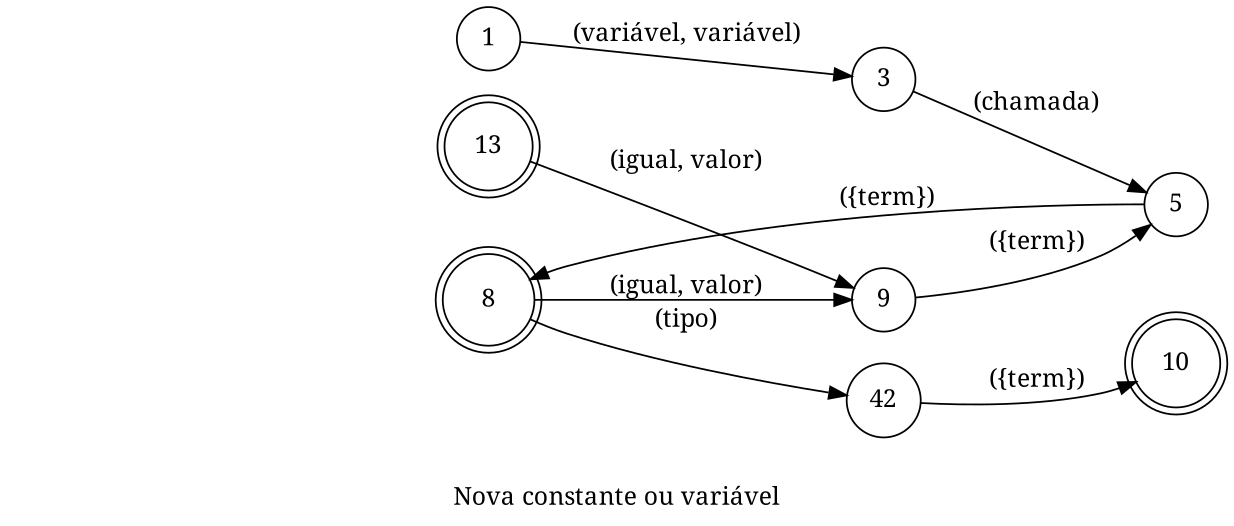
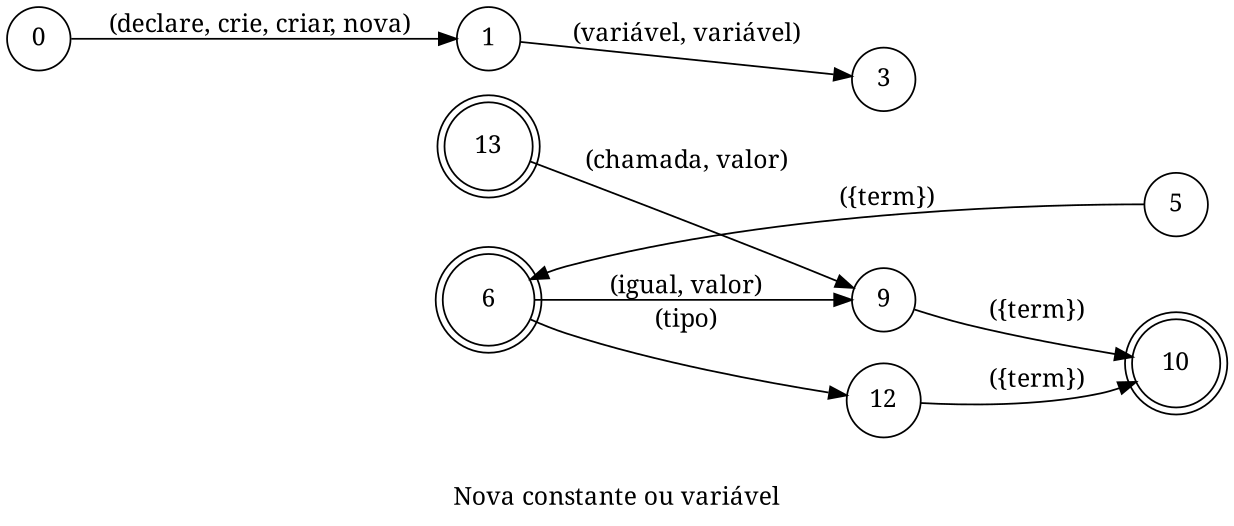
node "0": added
edge "3" -> "5": removed, label "(chamada)"
edge "13" -> "9": label " (igual, valor)" -> " (chamada, valor)"
edge "9" -> "5": now "9" -> "10"
node "8": label "8" -> "6"
node "42": label "42" -> "12"
